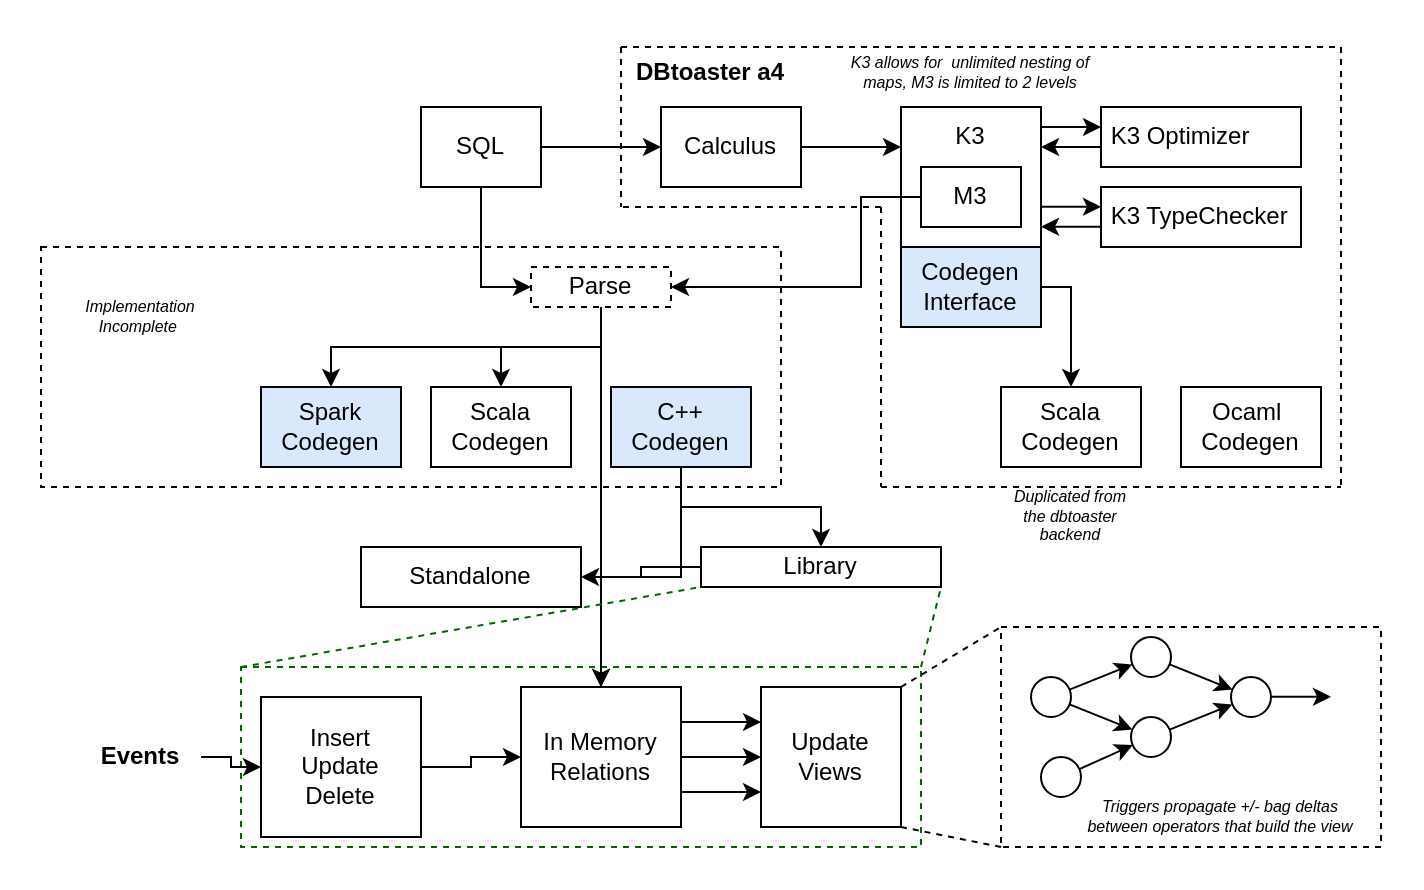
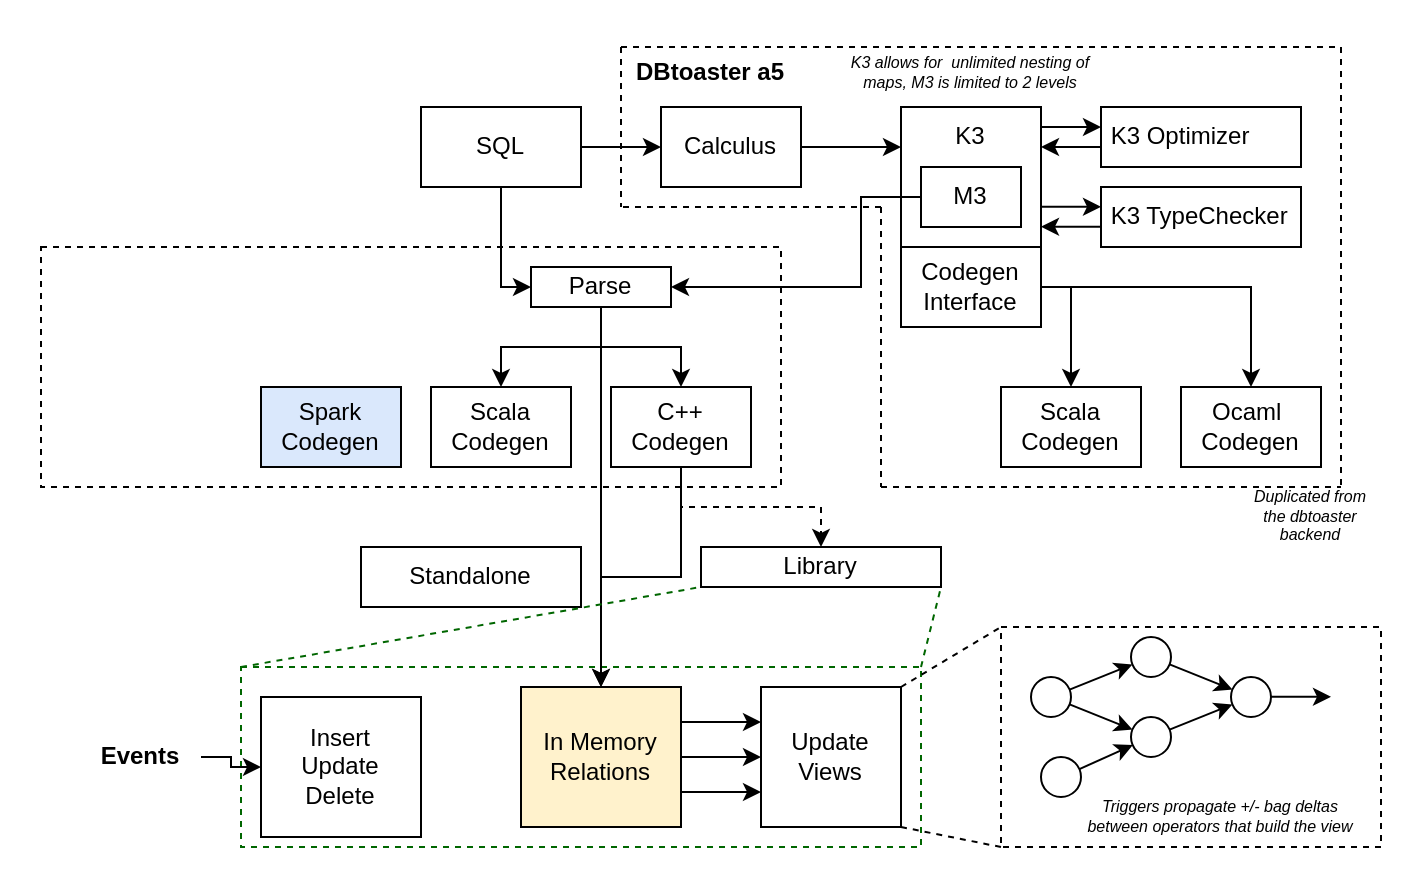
node "DBtoaster a4": label "DBtoaster a4" -> "DBtoaster a5"
node "SQL": size 120x80 -> 160x80
node "Parse": style dashed -> solid
node "Codegen Interface": fillcolor #dae8fc -> #ffffff
edge "Codegen Interface" -> "Ocaml Codegen": added
node "Implementation Incomplete": removed
edge "Parse" -> "Spark Codegen": now "Parse" -> "C++ Codegen"
node "C++ Codegen": fillcolor #dae8fc -> #ffffff
edge "C++ Codegen" -> "Library": style solid -> dashed
node "Duplicated from the dbtoaster backend": moved (1071, 517) -> (1311, 517)
edge "Library" -> "Standalone": removed
node "In Memory Relations": fillcolor #ffffff -> #fff2cc
edge "Insert Update Delete" -> "In Memory Relations": removed
